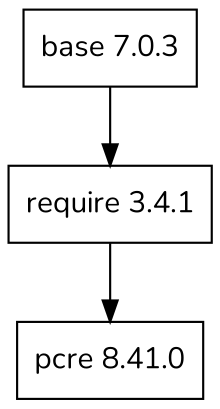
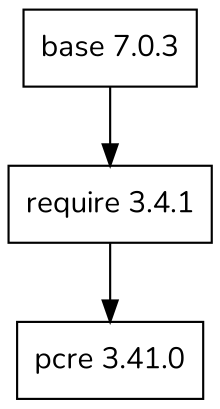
node "pcre 8.41.0": label "pcre 8.41.0" -> "pcre 3.41.0"
